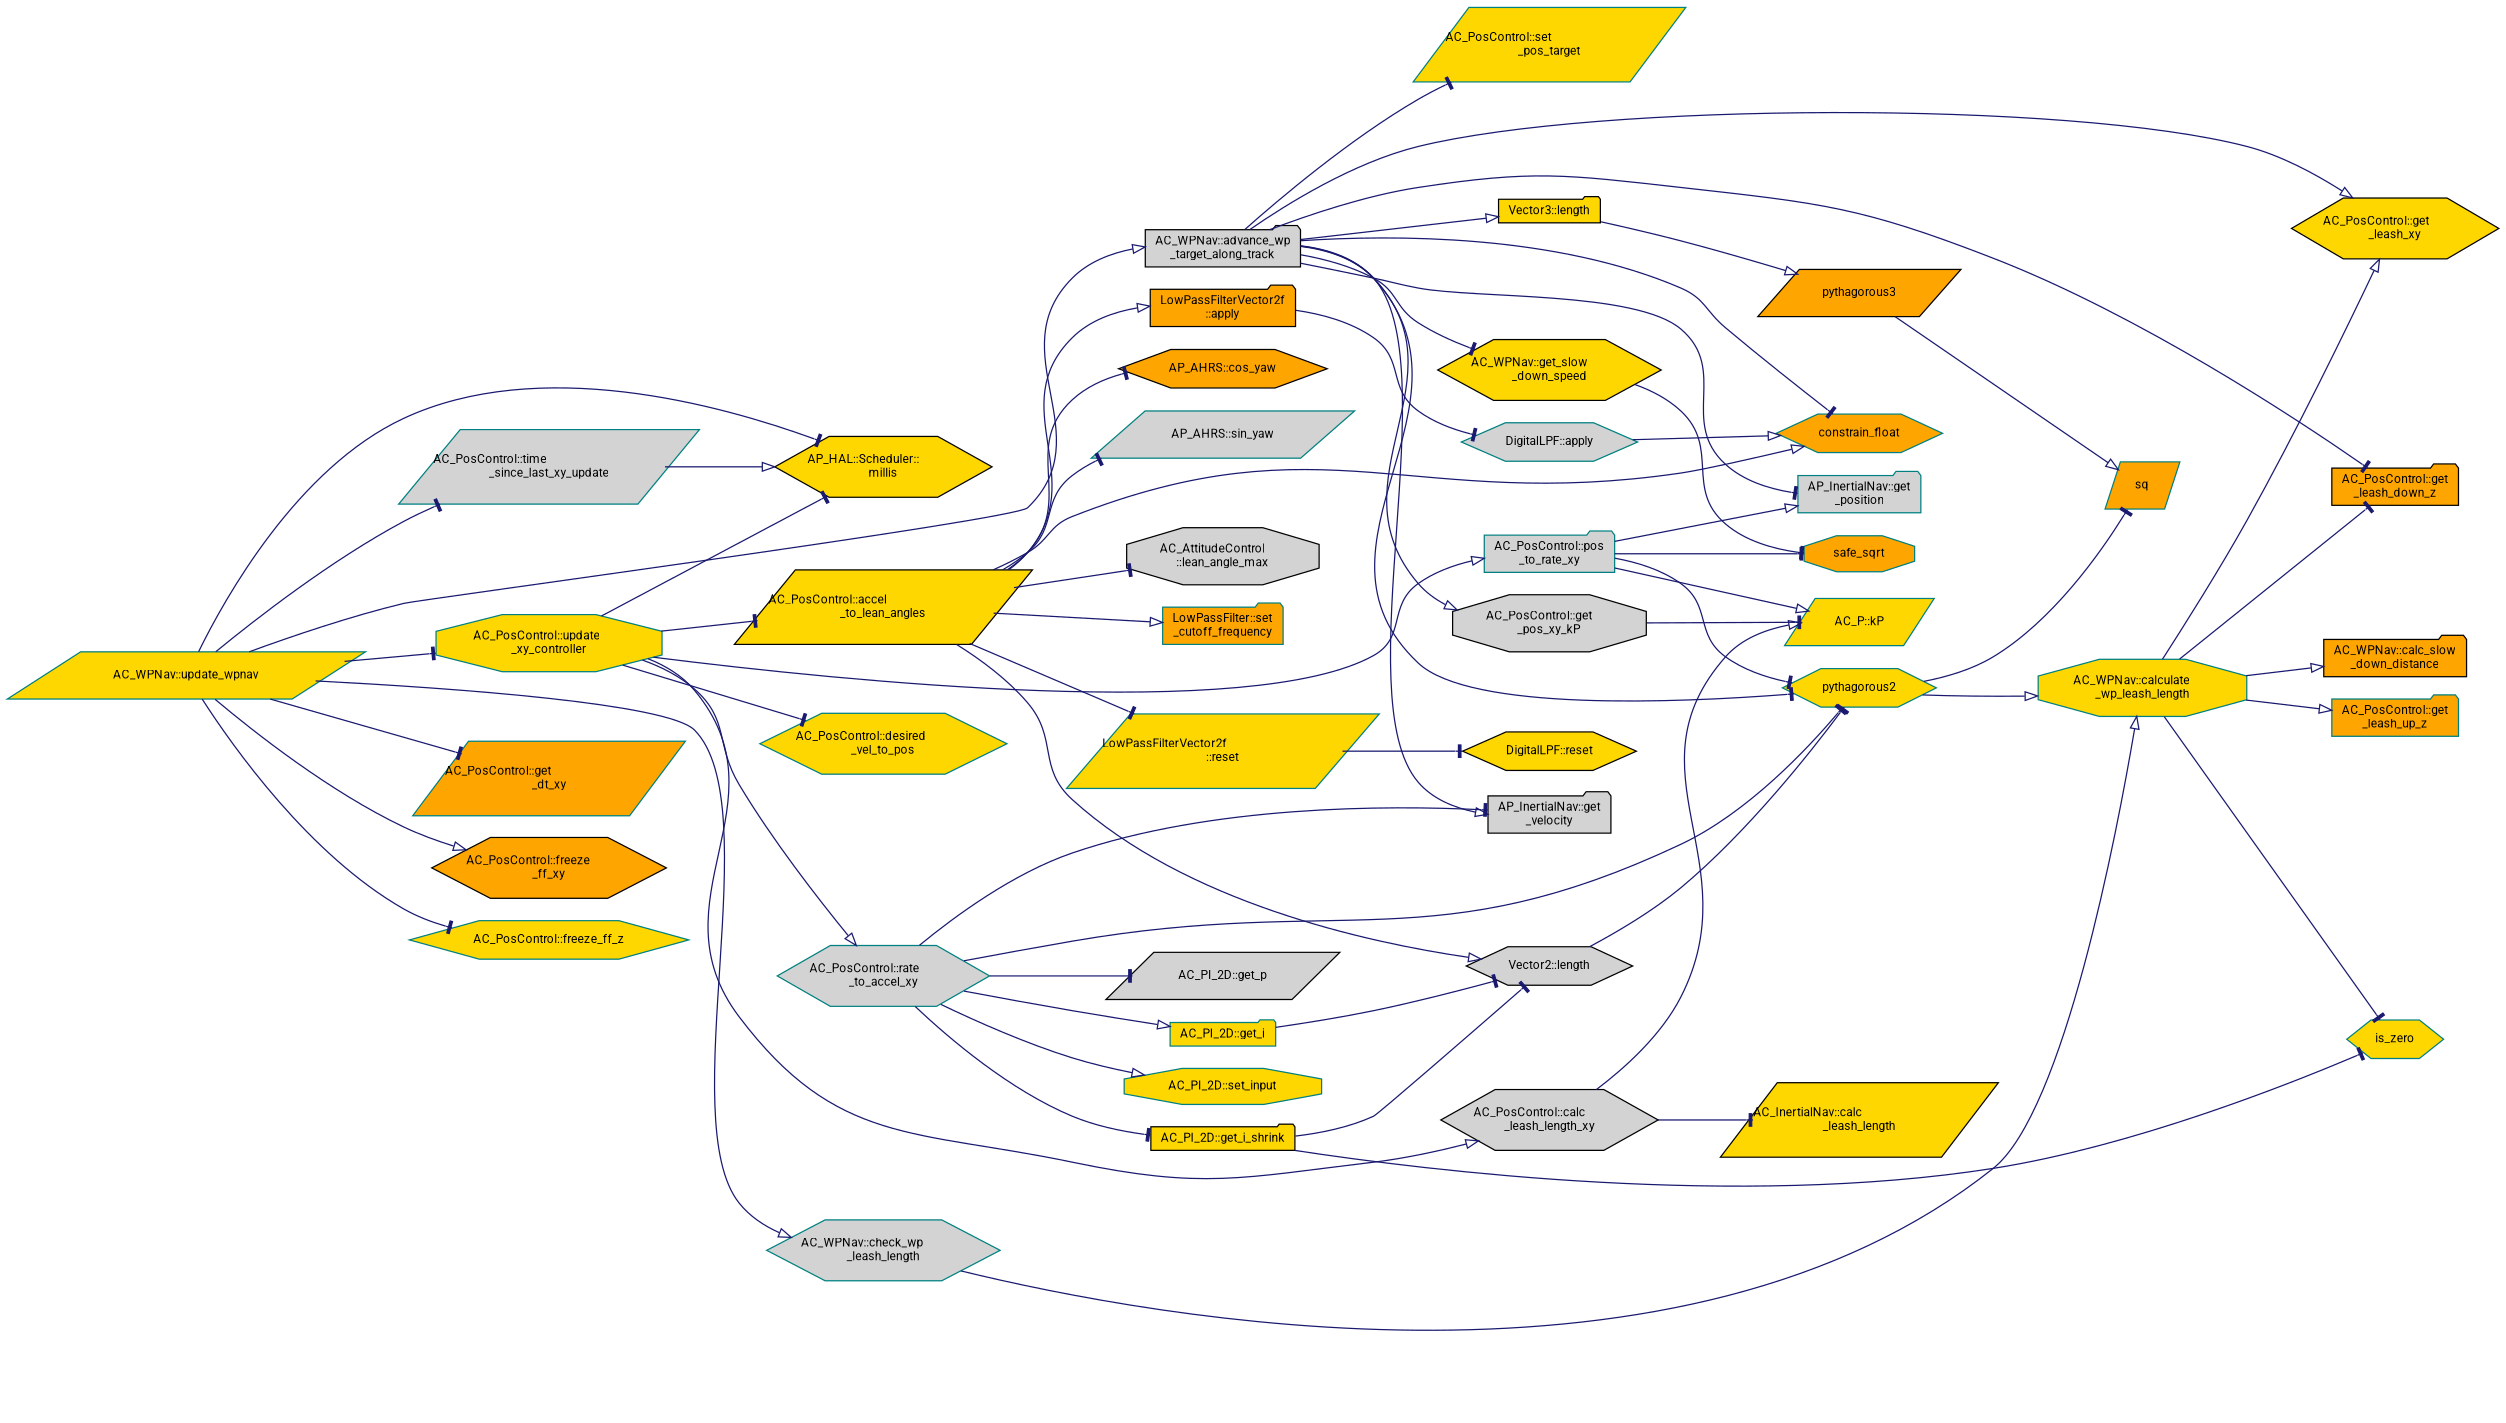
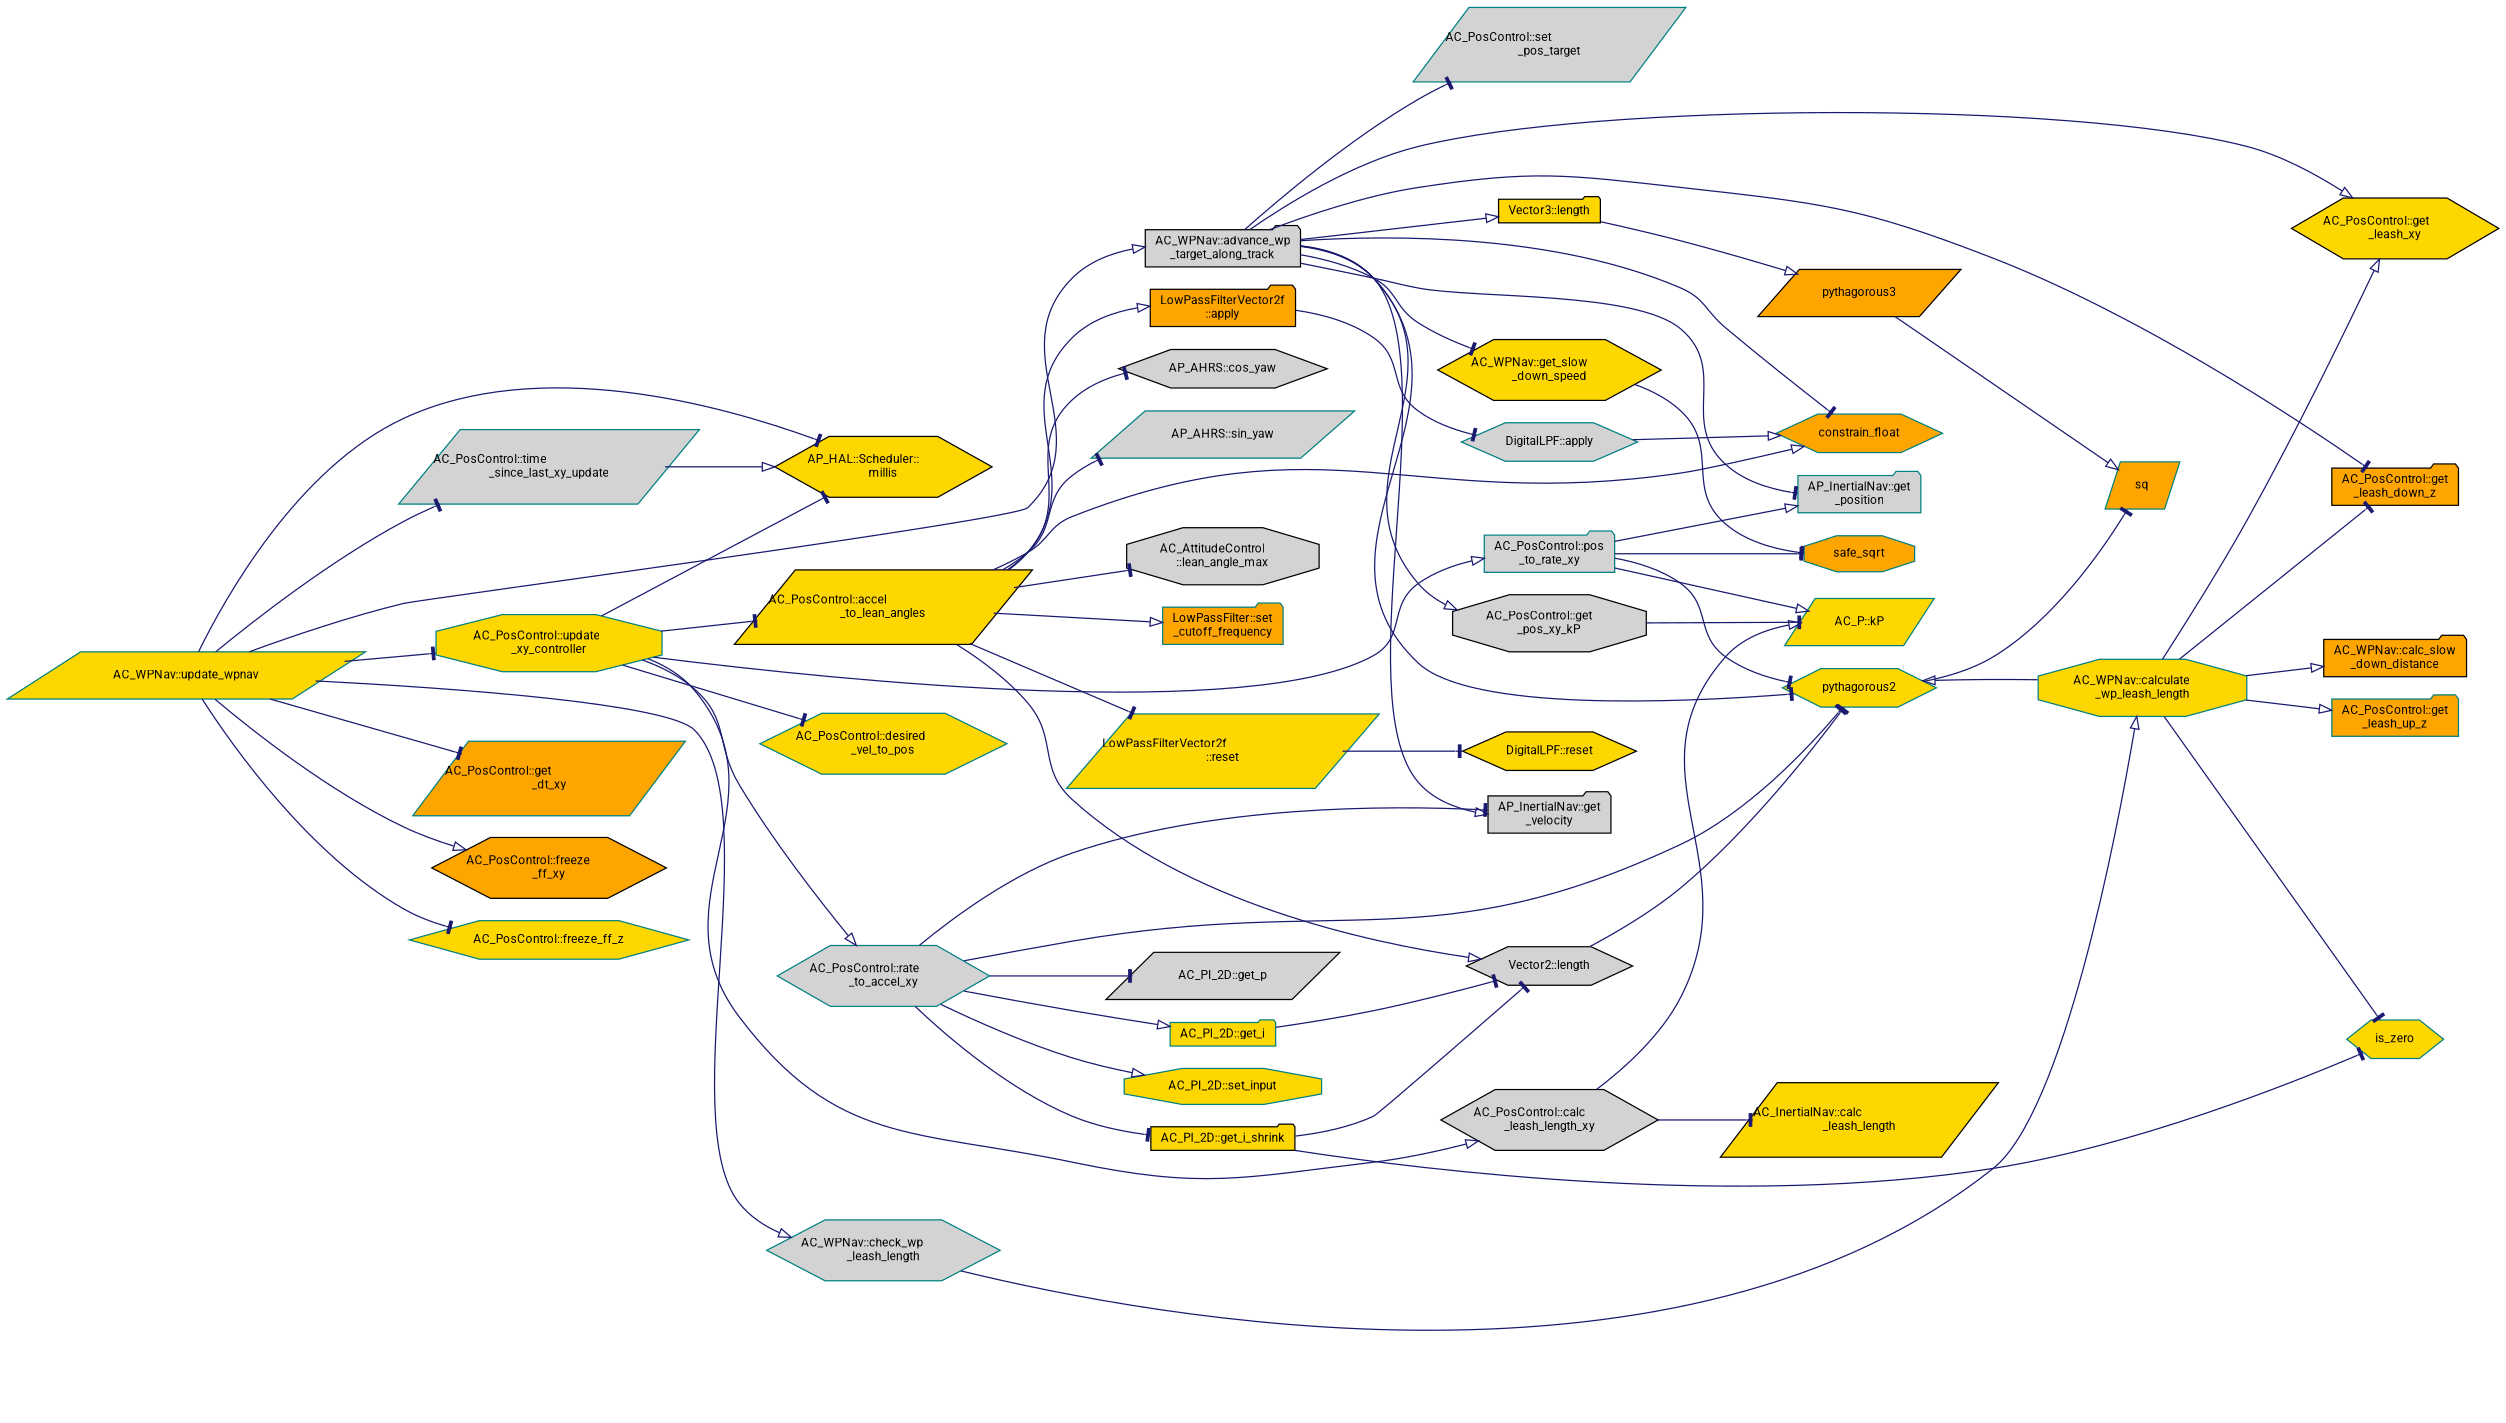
node "AC_PosControl::set _pos_target": fillcolor gold -> lightgrey
node "AP_AHRS::cos_yaw": fillcolor orange -> lightgrey
edge "pythagorous2" -> "AC_WPNav::calculate _wp_leash_length": reversed
